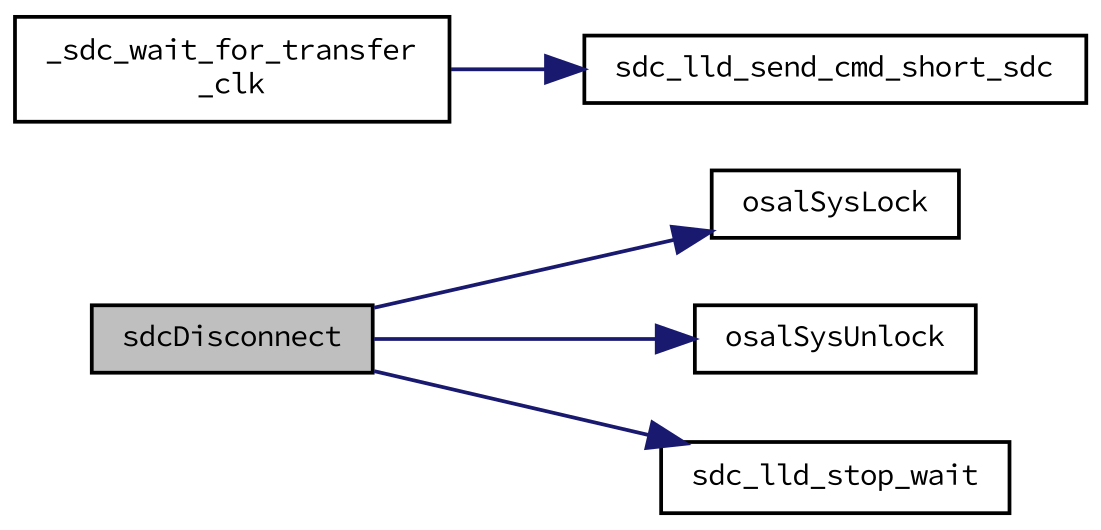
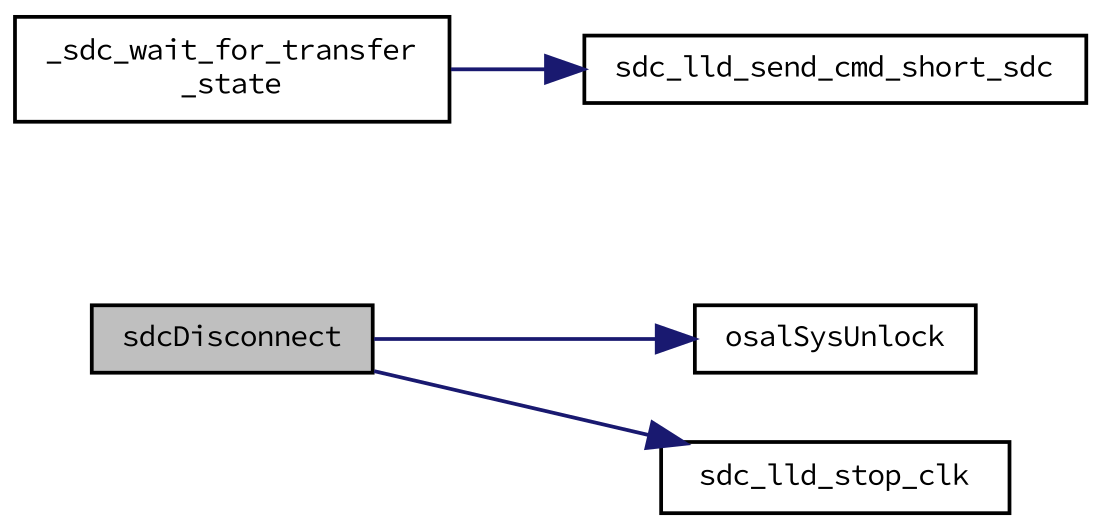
node "_sdc_wait_for_transfer _clk": label "_sdc_wait_for_transfer _clk" -> "_sdc_wait_for_transfer _state"
node "osalSysLock": removed
node "sdc_lld_stop_wait": label "sdc_lld_stop_wait" -> "sdc_lld_stop_clk"
